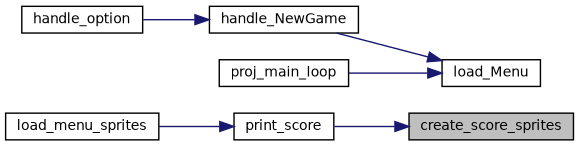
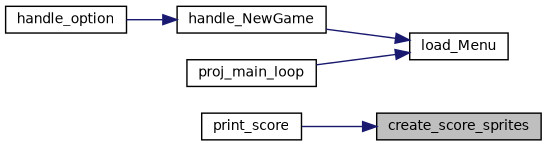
node "load_menu_sprites": removed
